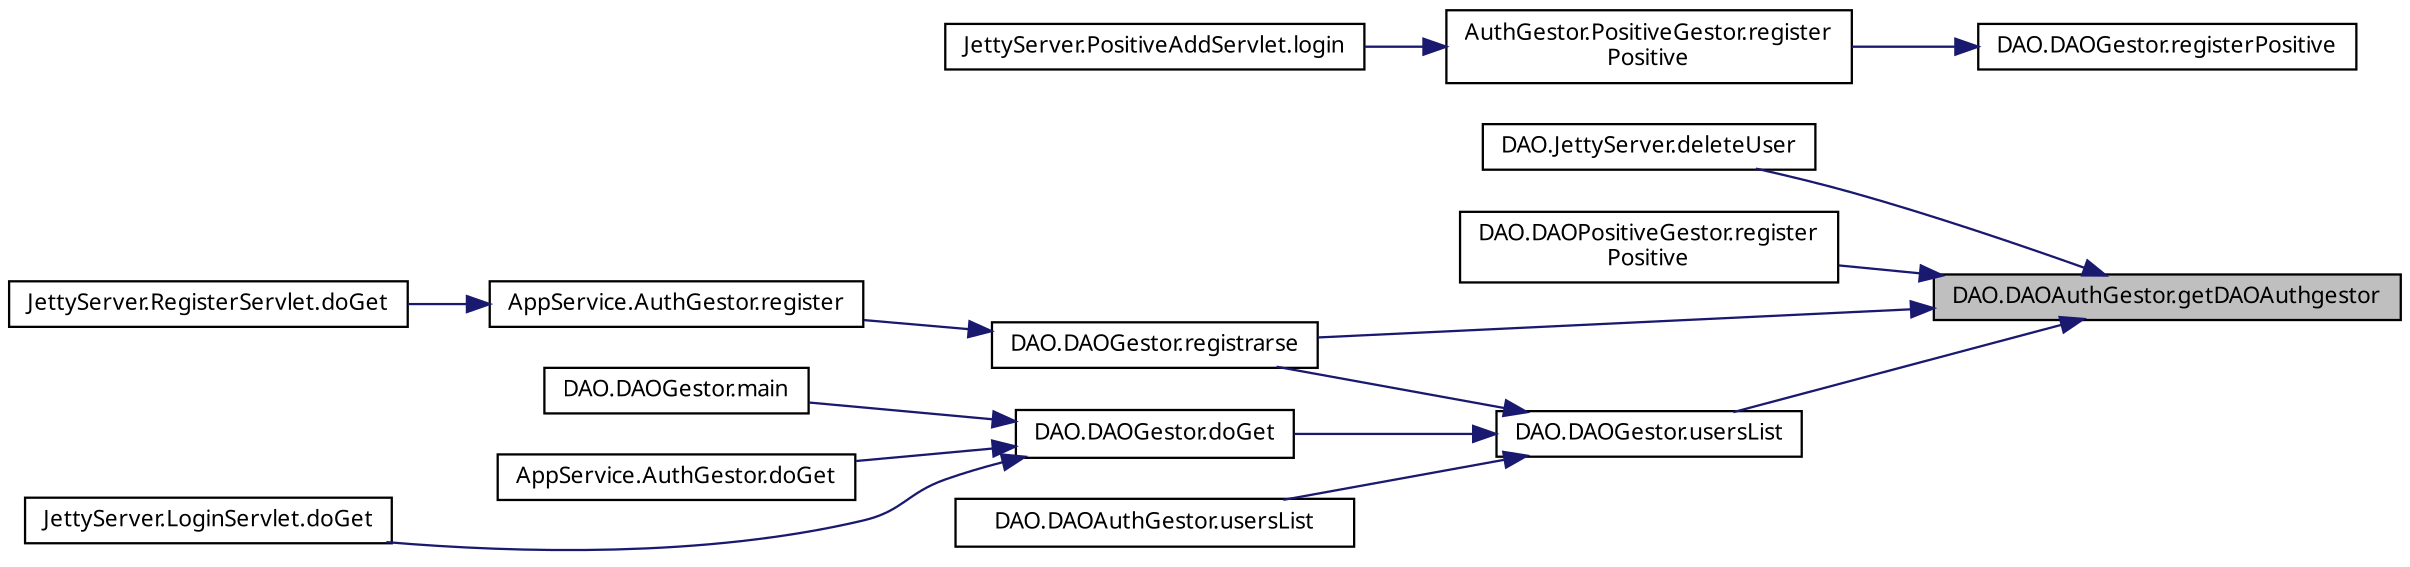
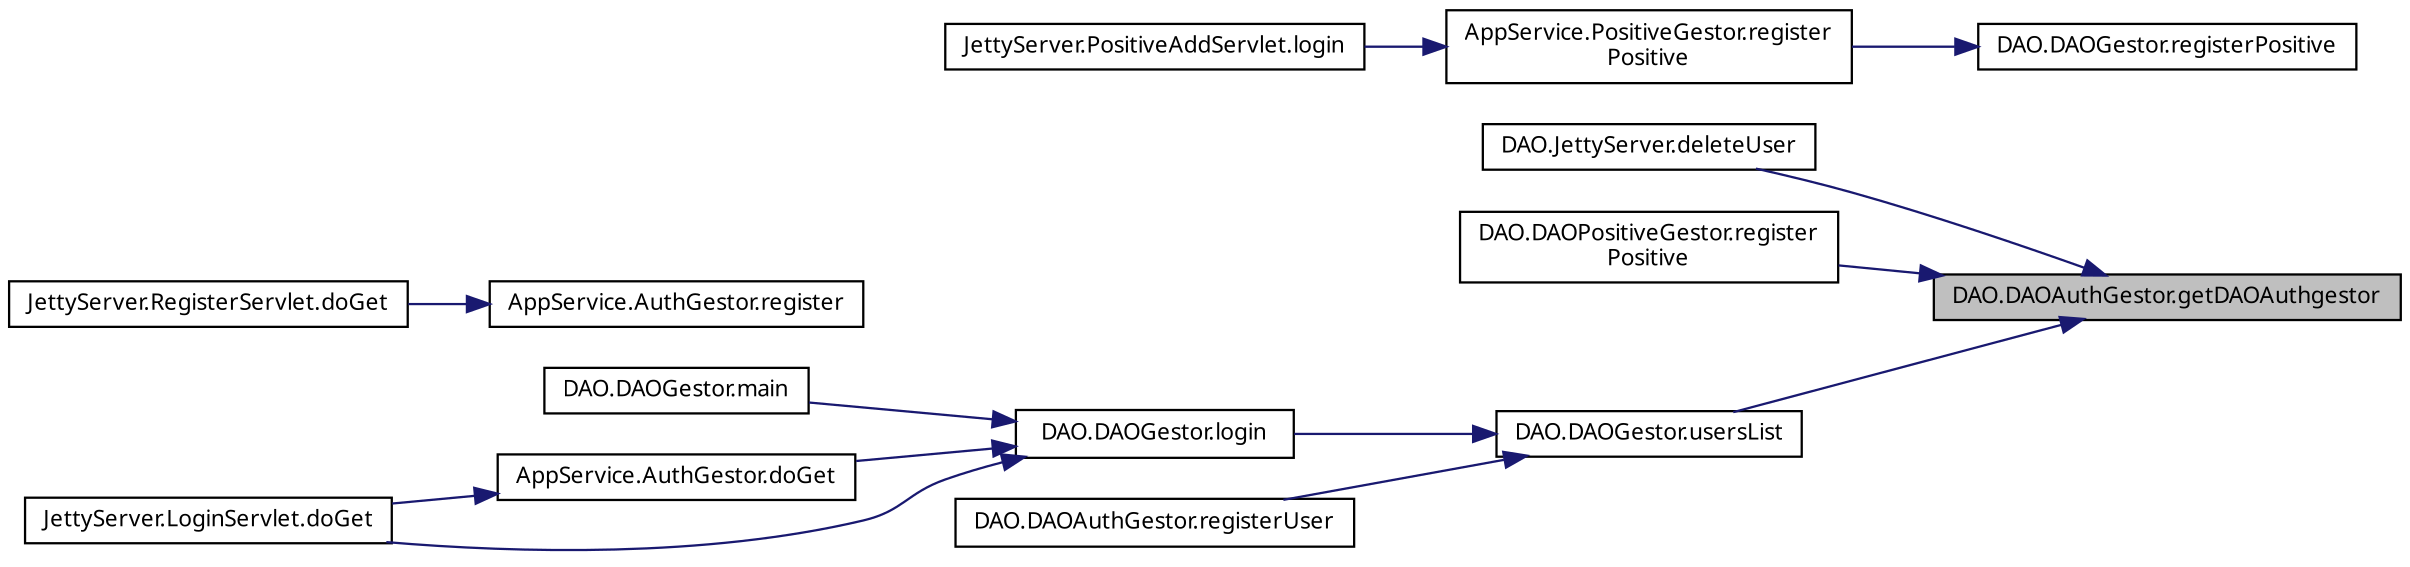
node "AuthGestor.PositiveGestor.register Positive": label "AuthGestor.PositiveGestor.register Positive" -> "AppService.PositiveGestor.register Positive"
node "DAO.DAOGestor.registrarse": removed
node "DAO.DAOGestor.doGet": label "DAO.DAOGestor.doGet" -> "DAO.DAOGestor.login"
edge "JettyServer.LoginServlet.doGet" -> "AppService.AuthGestor.doGet": added
node "DAO.DAOAuthGestor.usersList": label "DAO.DAOAuthGestor.usersList" -> "DAO.DAOAuthGestor.registerUser"
